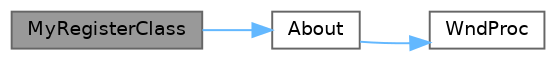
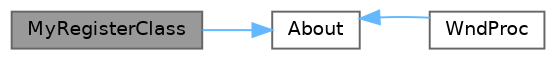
edge "About" -> "WndProc": reversed
